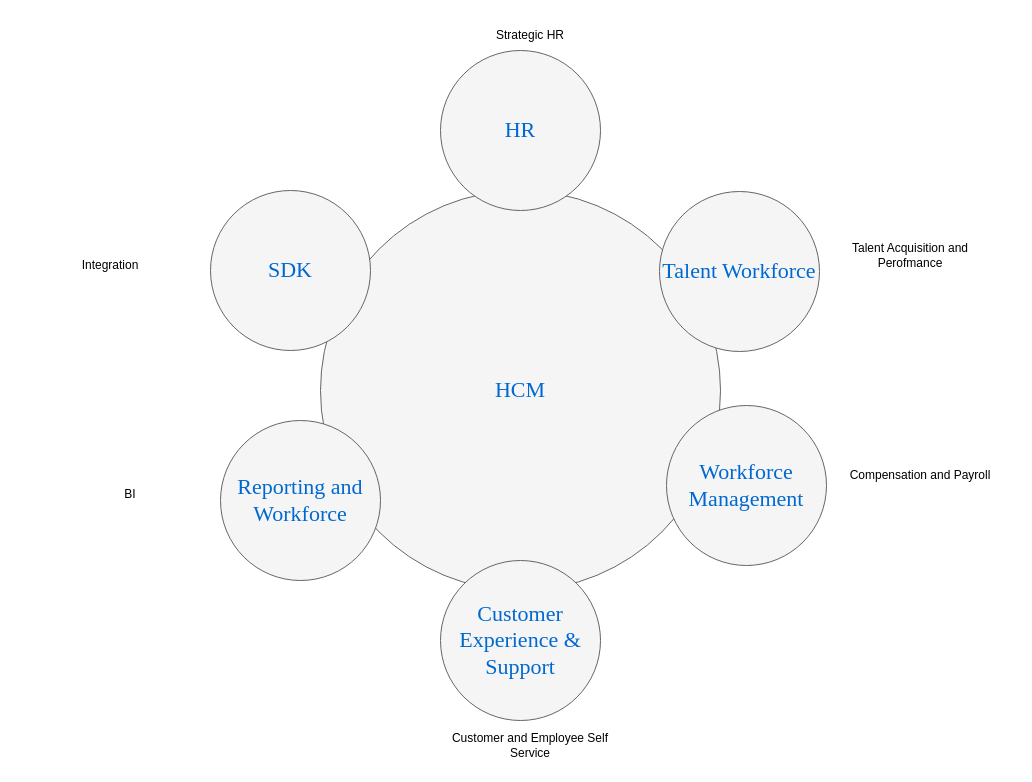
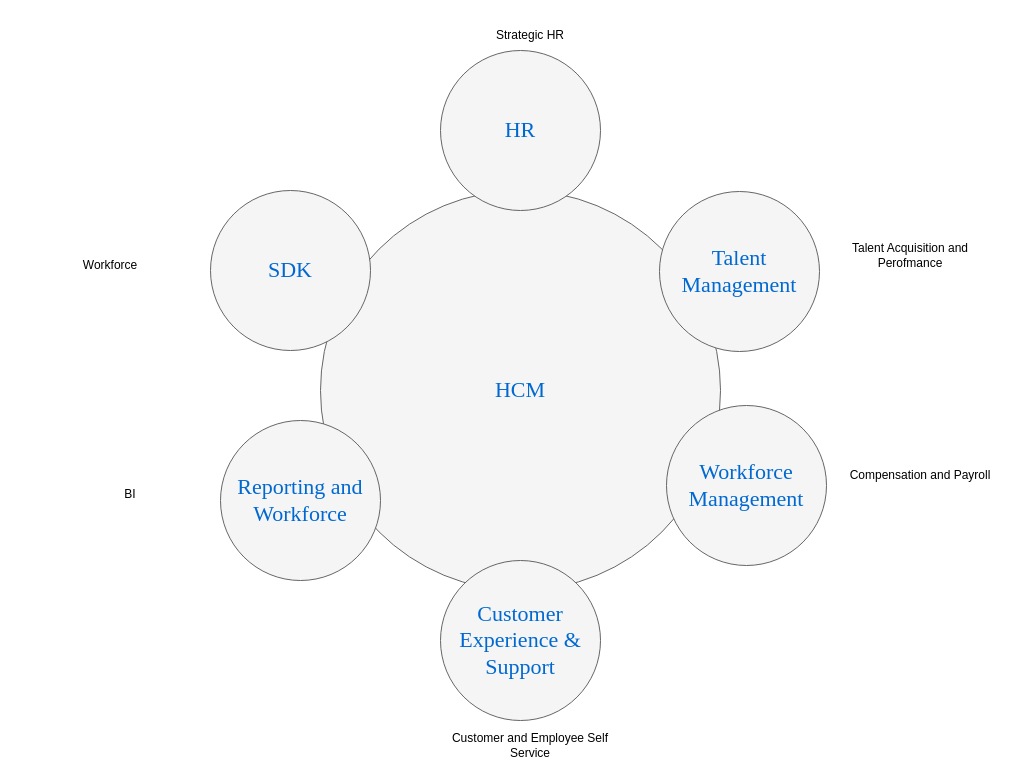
node "Integration": label "Integration" -> "Workforce"
node "Talent Workforce": label "Talent Workforce" -> "Talent Management"
